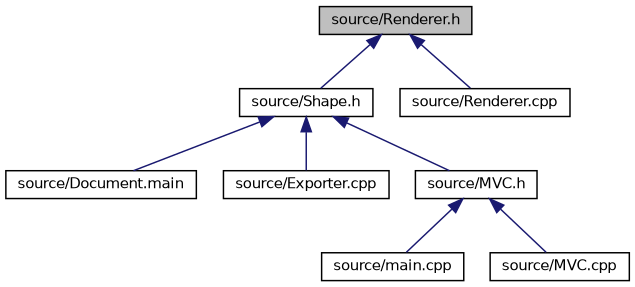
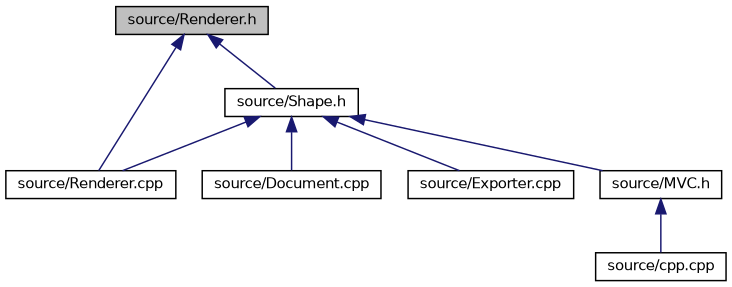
edge "source/Renderer.cpp" -> "source/Shape.h": added
node "source/Document.main": label "source/Document.main" -> "source/Document.cpp"
node "source/main.cpp": label "source/main.cpp" -> "source/cpp.cpp"
node "source/MVC.cpp": removed
